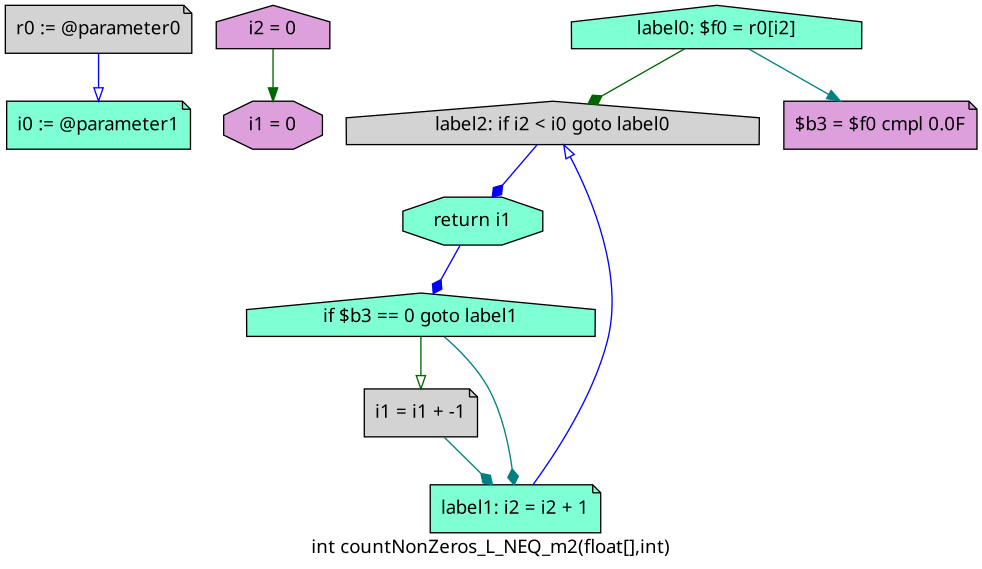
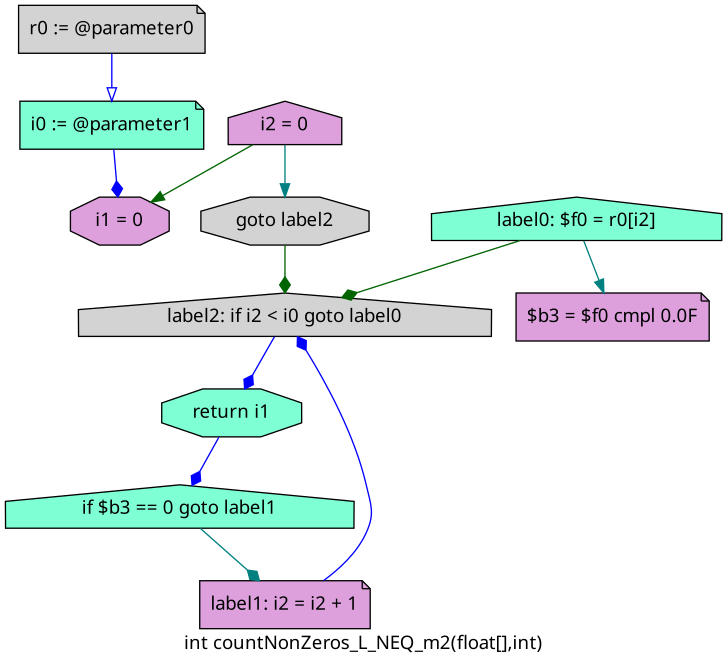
edge "i0 := @parameter1" -> "i1 = 0": added
node "goto label2": added
edge "label1: i2 = i2 + 1" -> "label2: if i2 < i0 goto label0": arrowhead onormal -> diamond
node "i1 = i1 + -1": removed
node "label1: i2 = i2 + 1": fillcolor aquamarine -> plum
